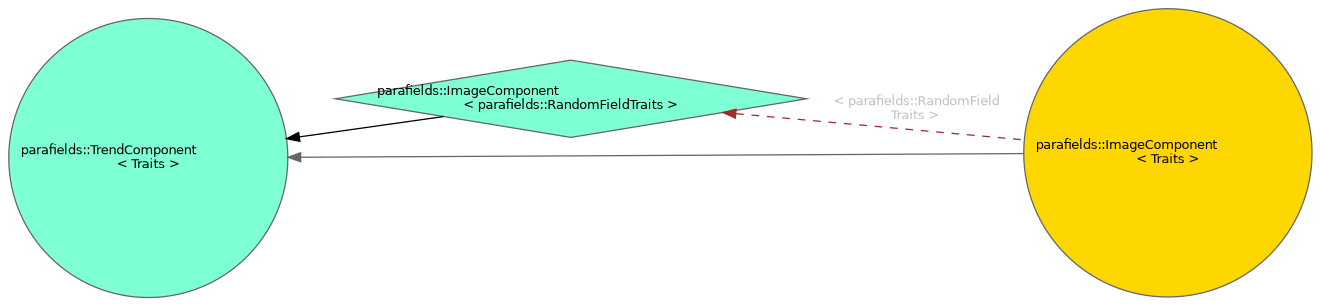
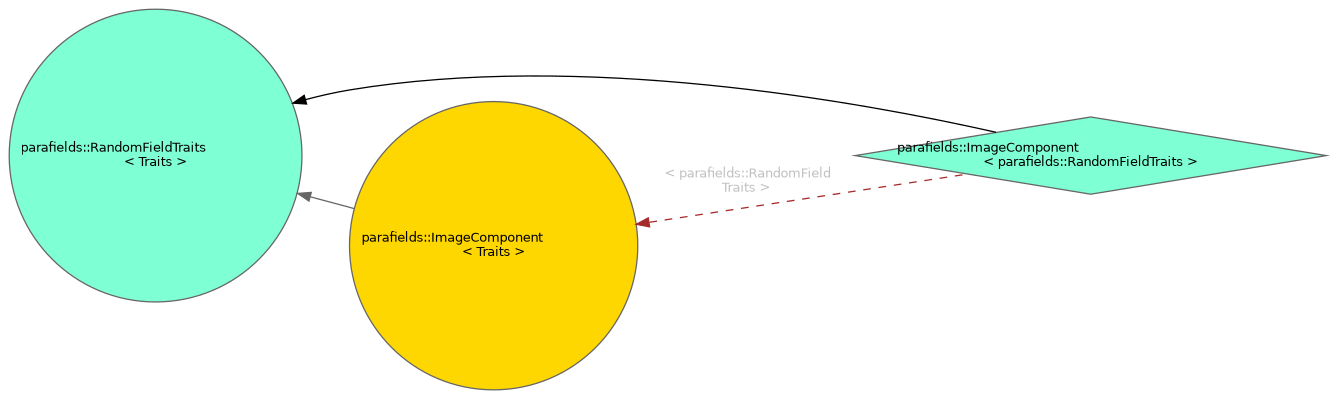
edge "parafields::ImageComponent < Traits >" -> "parafields::ImageComponent < parafields::RandomFieldTraits >": reversed
node "parafields::TrendComponent < Traits >": label "parafields::TrendComponent < Traits >" -> "parafields::RandomFieldTraits < Traits >"
